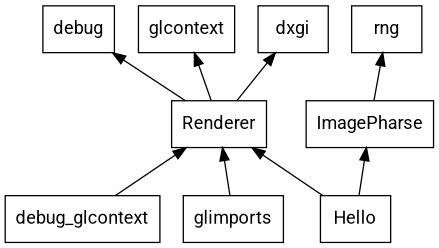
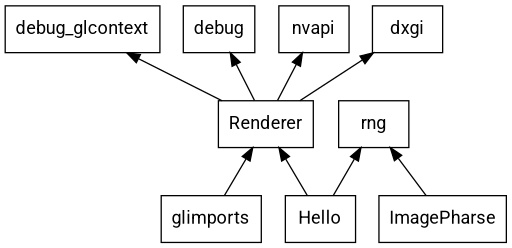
node "glcontext": label "glcontext" -> "nvapi"
edge "debug_glcontext" -> "Renderer": reversed
edge "Hello" -> "ImagePharse": now "Hello" -> "rng"
